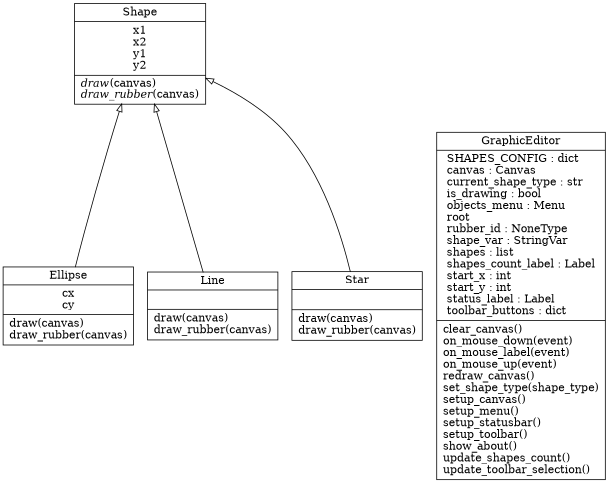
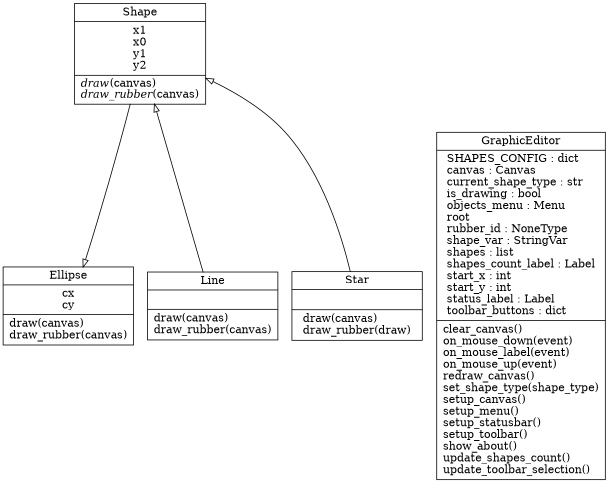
node "Shape": text "x2" -> "x0"
edge "Ellipse" -> "Shape": reversed
node "Star": text "draw_rubber(canvas)" -> "draw_rubber(draw)"
